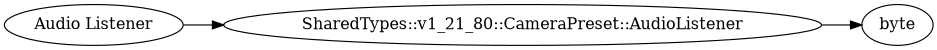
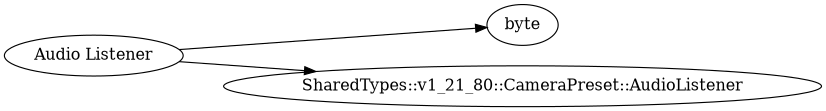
edge "SharedTypes::v1_21_80::CameraPreset::AudioListener" -> "byte": now "Audio Listener" -> "byte"
